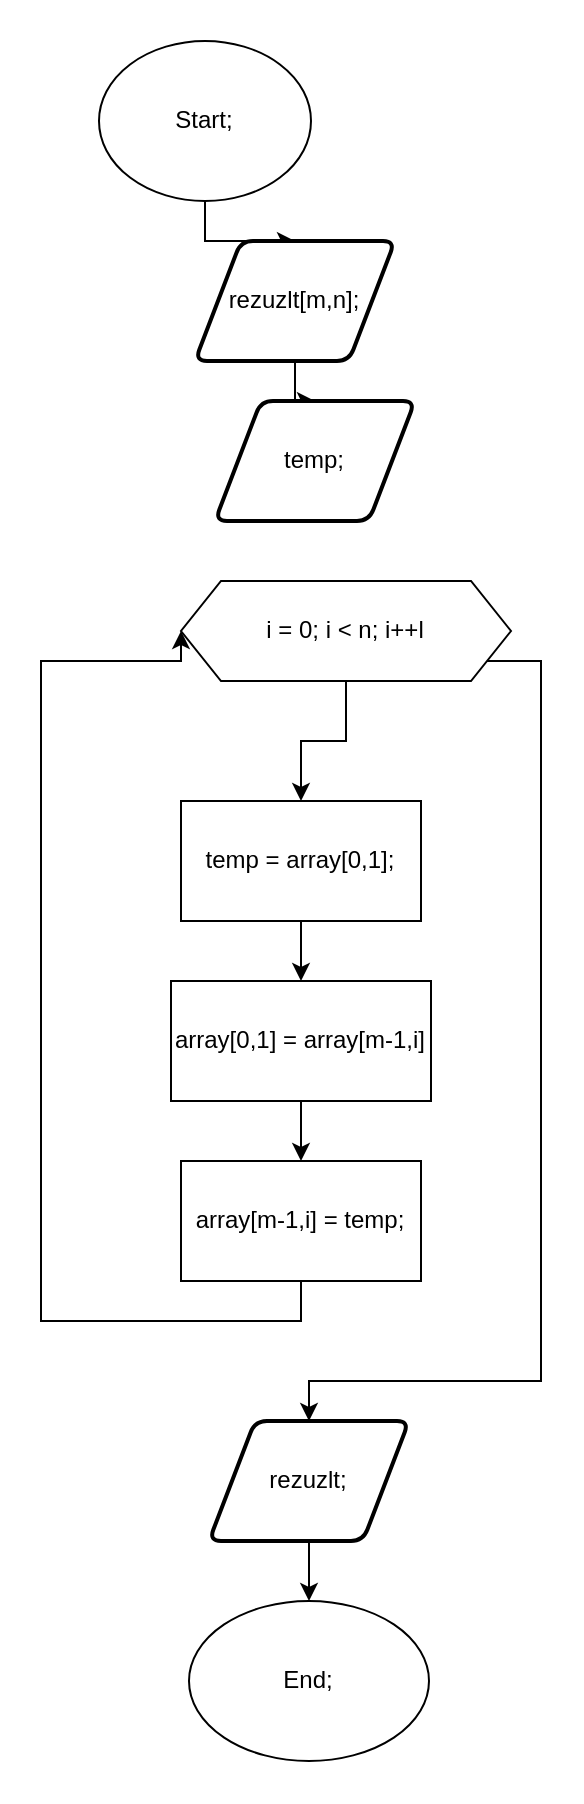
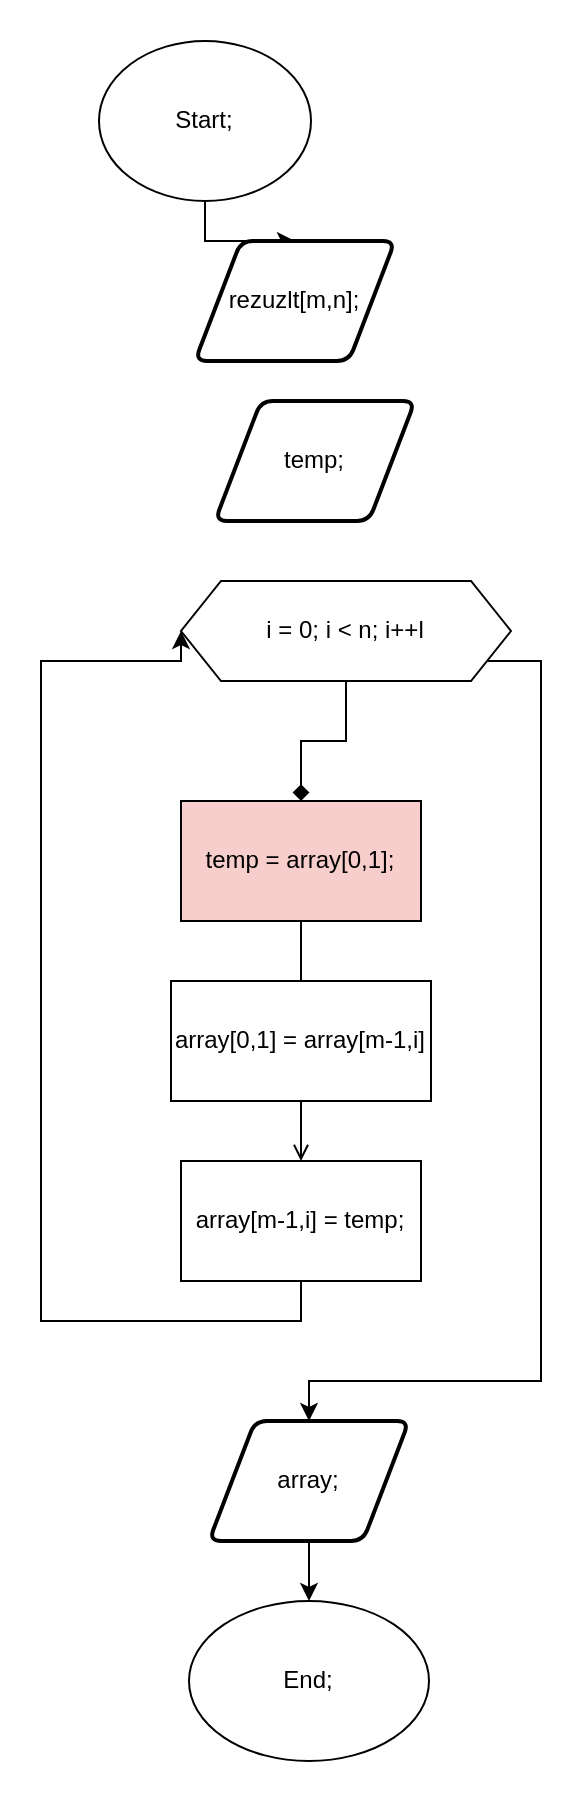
edge "rezuzlt[m,n];" -> "temp;": removed
edge "i = 0; i < n; i++l" -> "temp = array[0,1];": arrowhead classic -> diamond
node "temp = array[0,1];": fillcolor #ffffff -> #f8cecc
edge "temp = array[0,1];" -> "array[0,1] = array[m-1,i]": arrowhead classic -> none
edge "array[0,1] = array[m-1,i]" -> "array[m-1,i] = temp;": arrowhead classic -> open
node "rezuzlt;": label "rezuzlt;" -> "array;"
